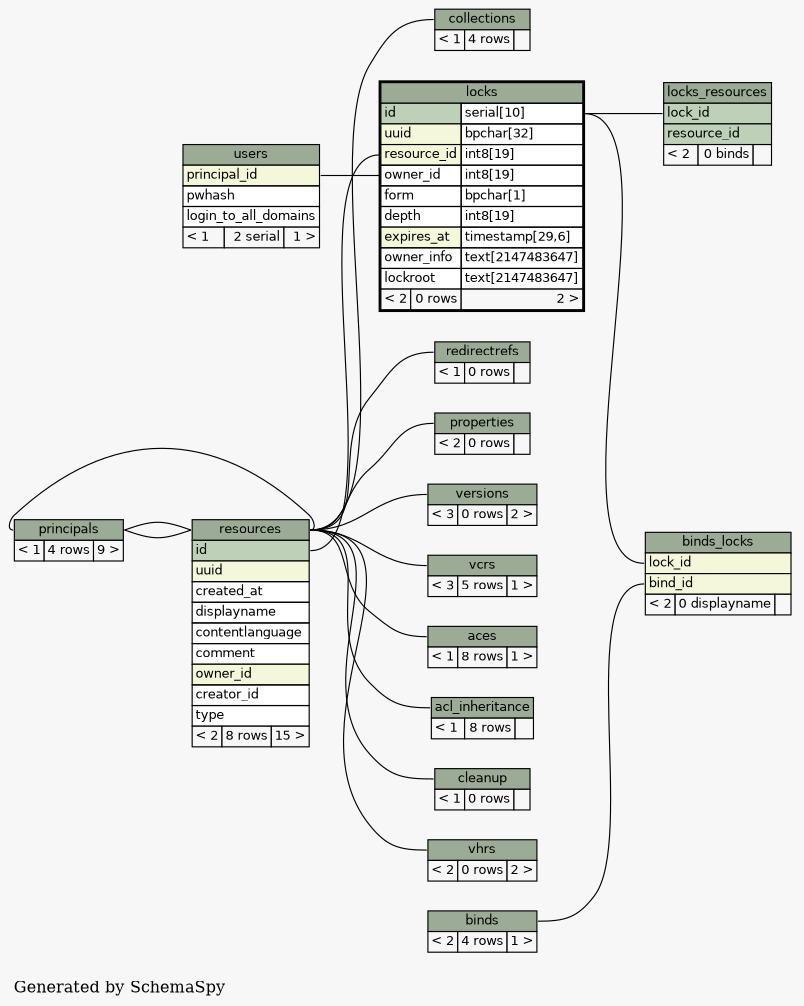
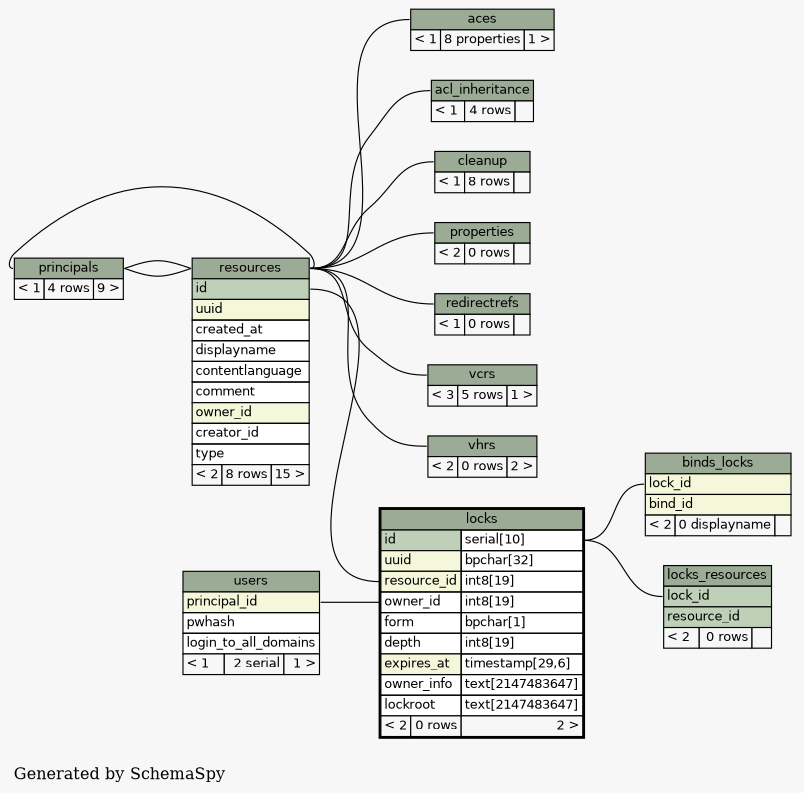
node "collections": removed
node "locks_resources": text "0 binds" -> "0 rows"
node "versions": removed
node "aces": text "8 rows" -> "8 properties"
node "acl_inheritance": text "8 rows" -> "4 rows"
node "cleanup": text "0 rows" -> "8 rows"
node "binds": removed
